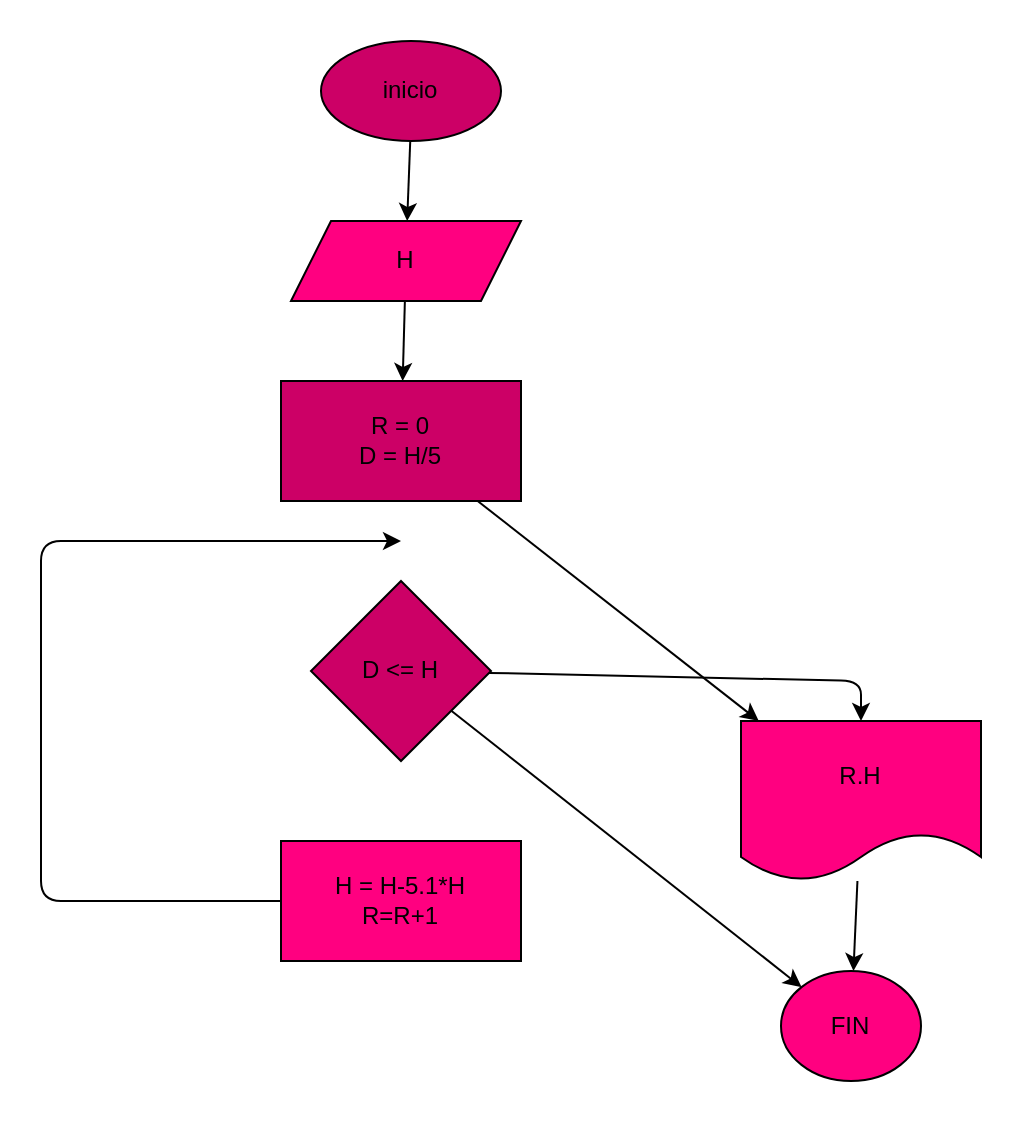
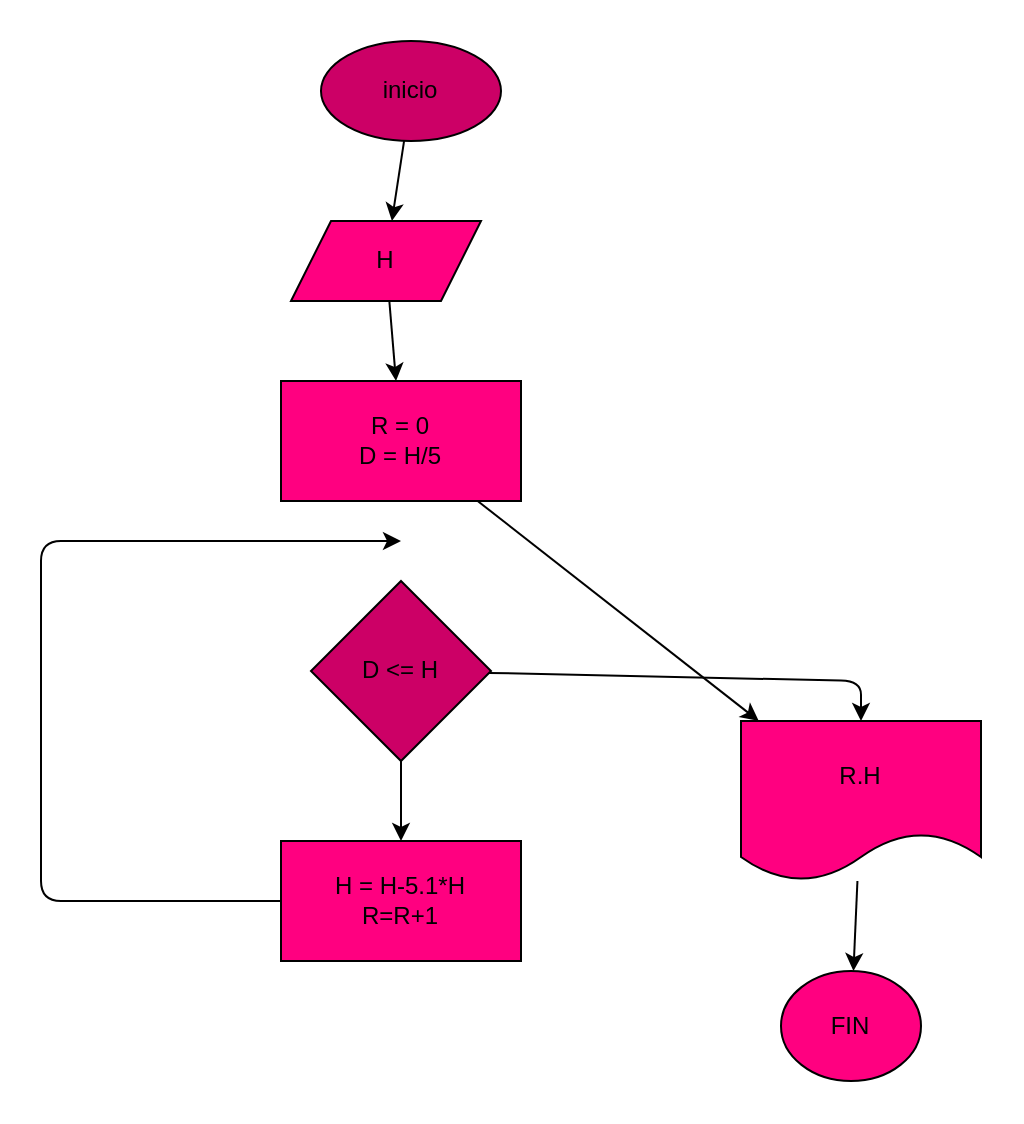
node "H": size 230x80 -> 190x80
node "R = 0 D = H/5": fillcolor #cc0066 -> #ff0080
edge "D <= H" -> "FIN": now "D <= H" -> "H = H-5.1*H R=R+1"
